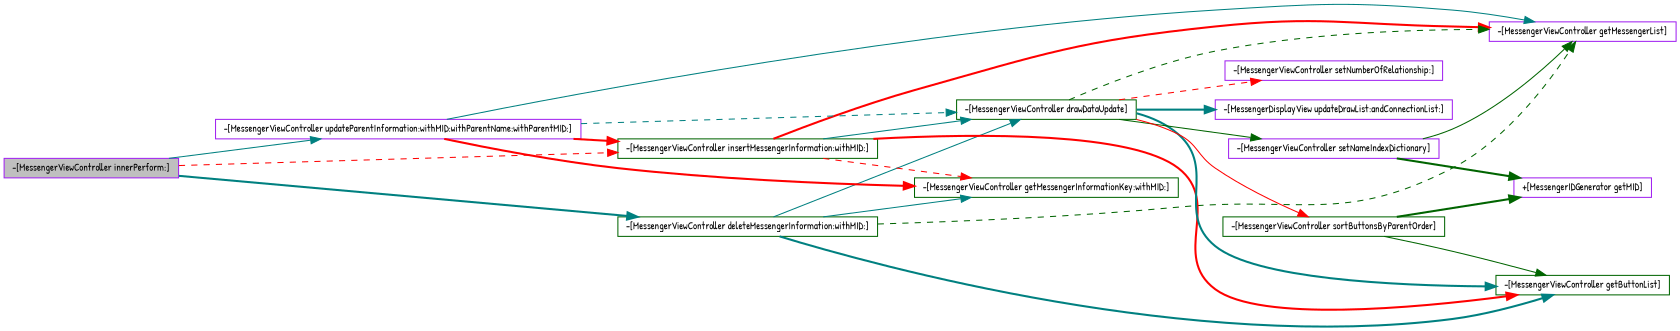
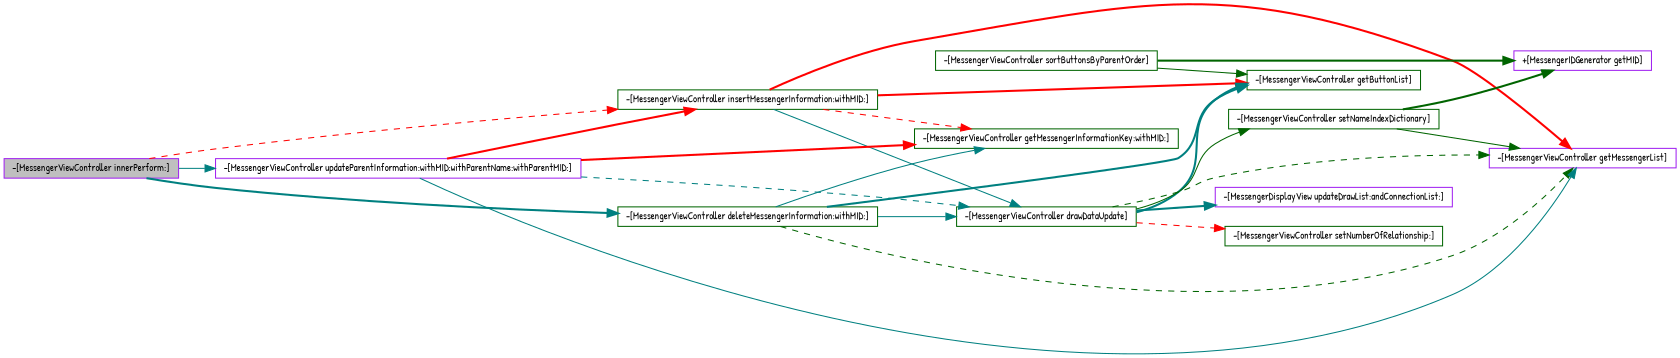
node "-[MessengerViewController setNumberOfRelationship:]": color purple -> darkgreen
node "-[MessengerViewController setNameIndexDictionary]": color purple -> darkgreen
edge "-[MessengerViewController drawDataUpdate]" -> "-[MessengerViewController sortButtonsByParentOrder]": removed
